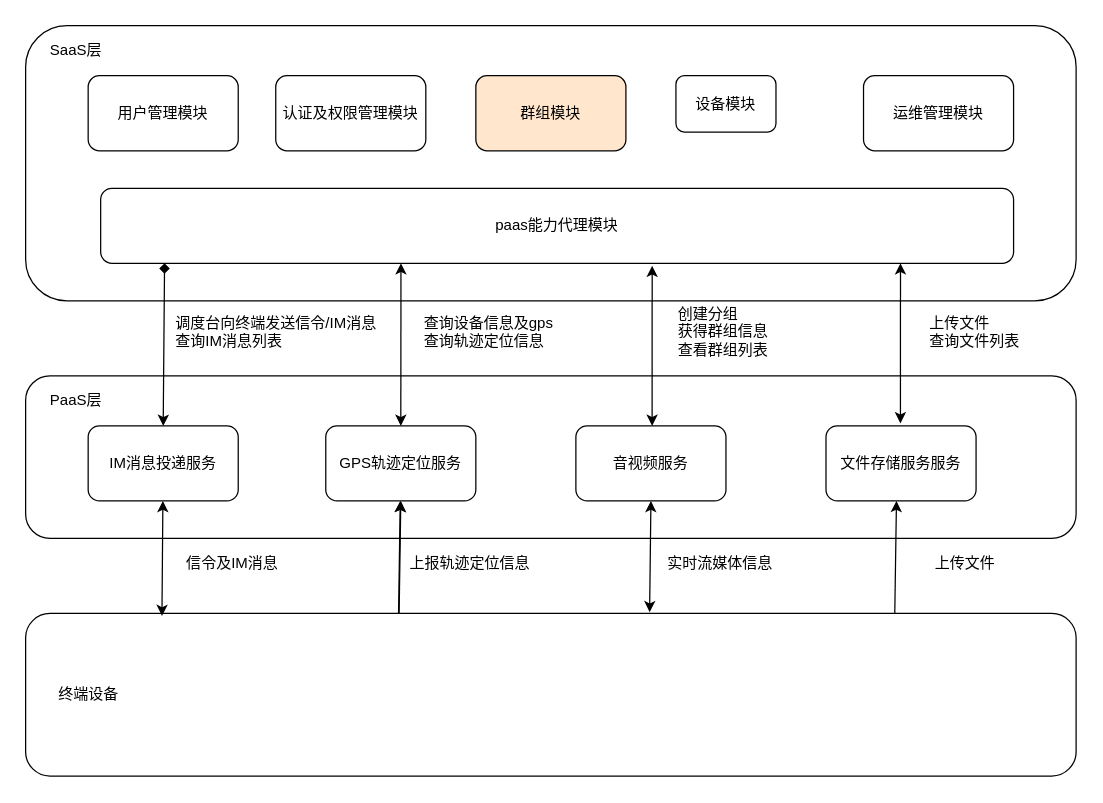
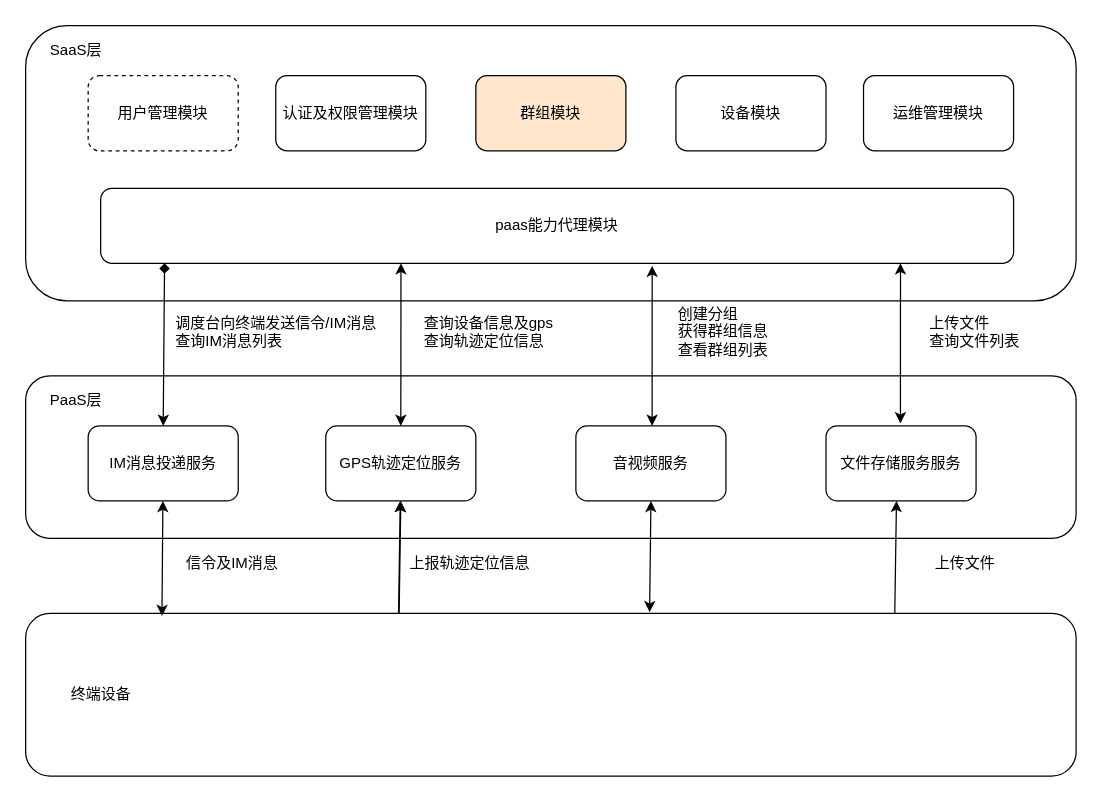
node "设备模块": size 100x56 -> 150x75
node "用户管理模块": style solid -> dashed
node "实时流媒体信息": removed
node "终端设备": moved (88, 694) -> (101, 694)
